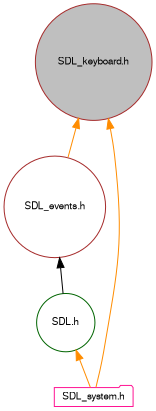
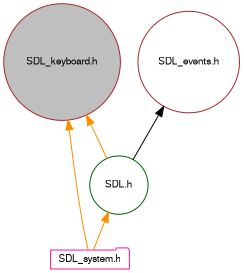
edge "SDL_events.h" -> "SDL_keyboard.h": now "SDL.h" -> "SDL_keyboard.h"
